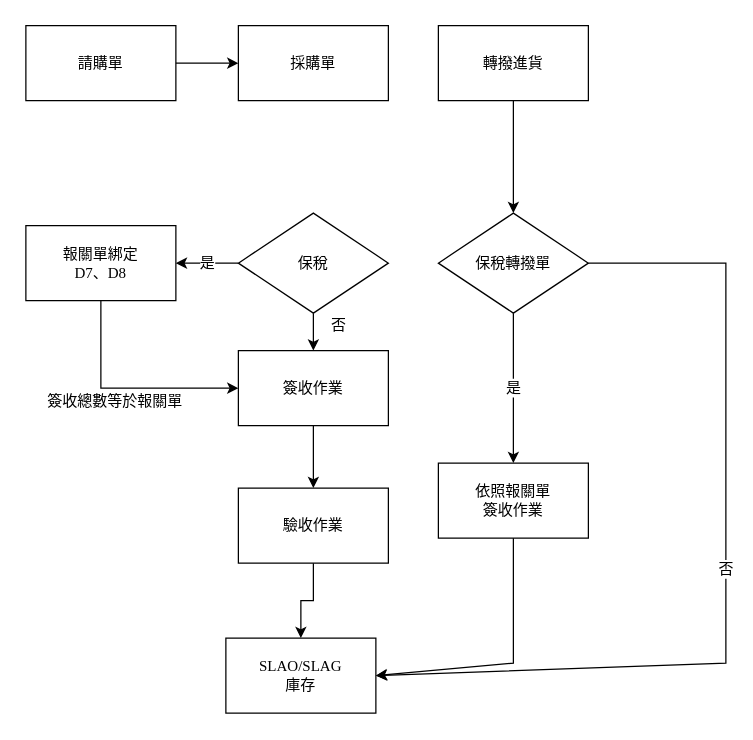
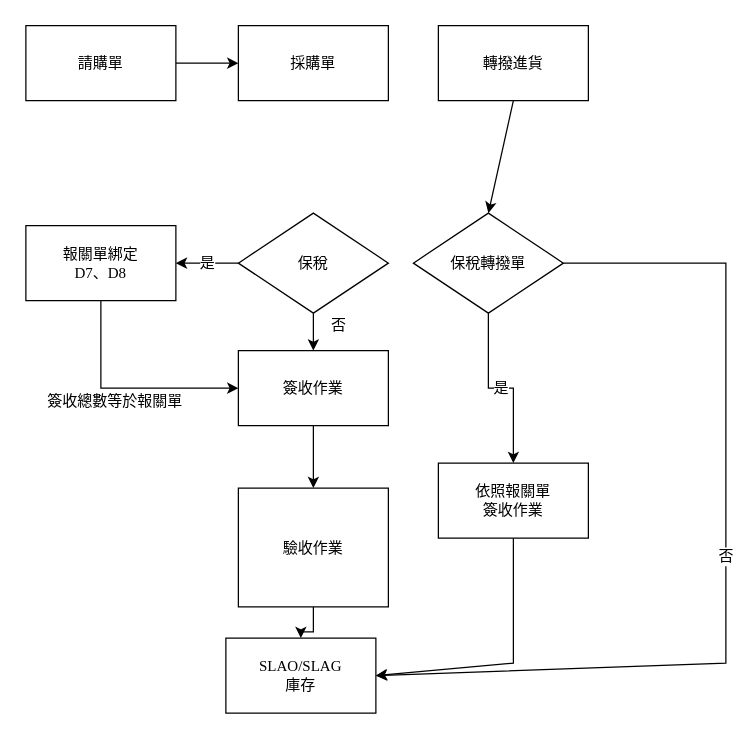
node "保稅轉撥單": moved (513, 263) -> (488, 263)
node "驗收作業": size 150x75 -> 150x119
